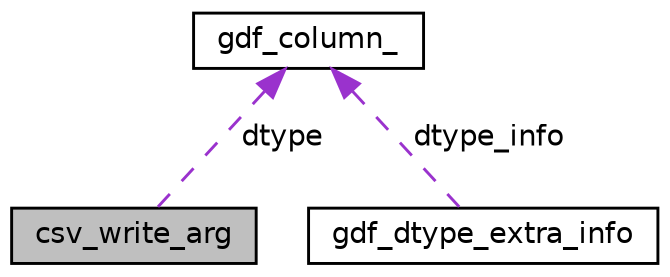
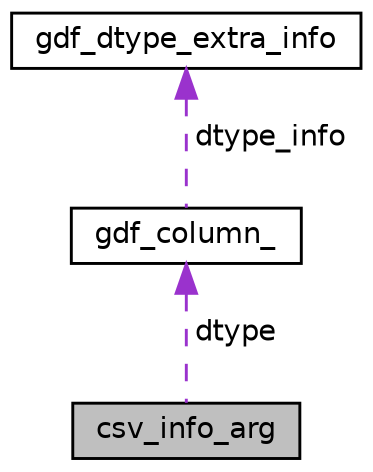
edge "gdf_dtype_extra_info" -> "gdf_column_": reversed
node "csv_write_arg": label "csv_write_arg" -> "csv_info_arg"
